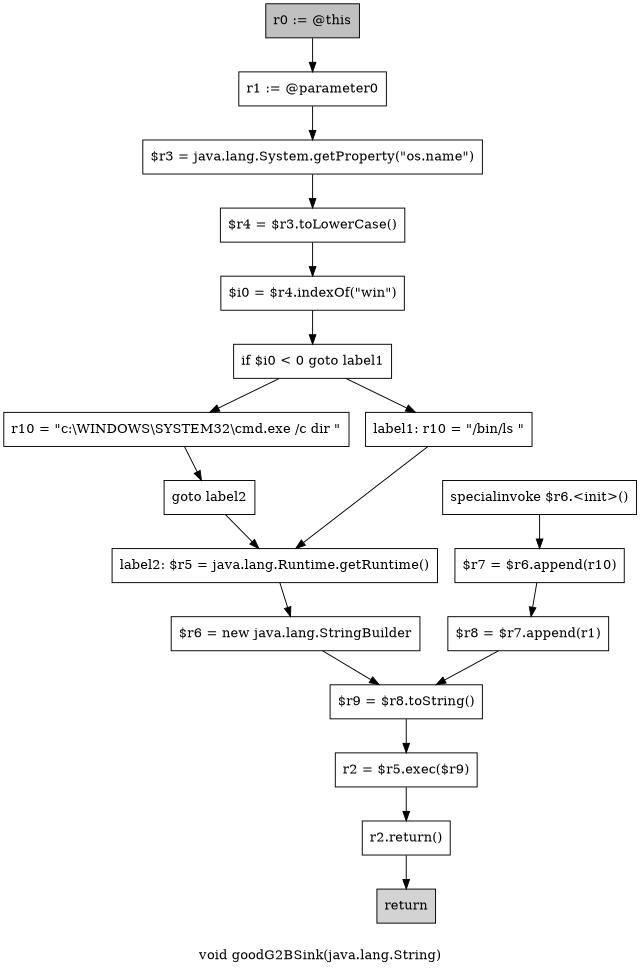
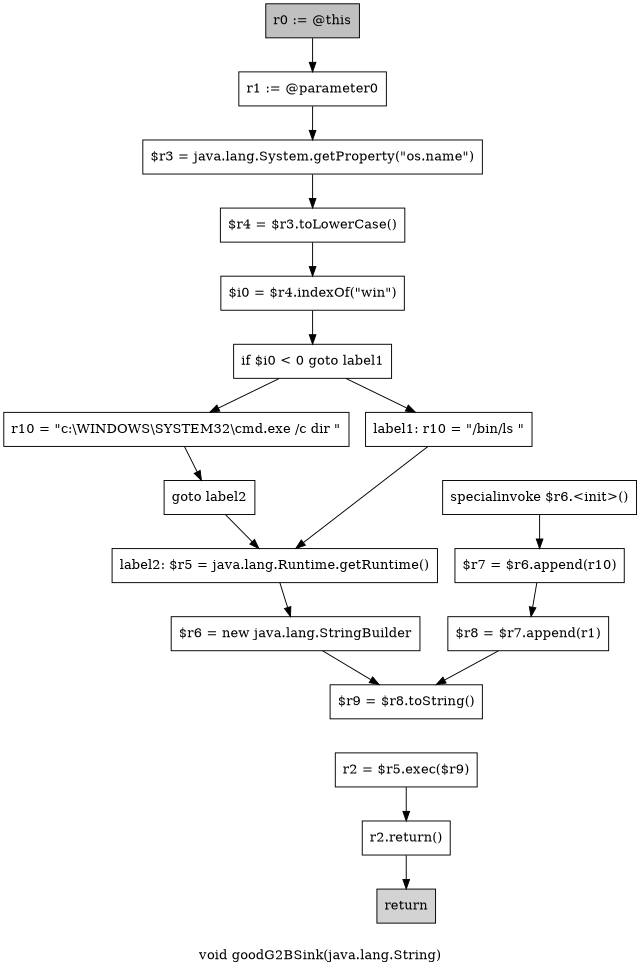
edge "$r9 = $r8.toString()" -> "r2 = $r5.exec($r9)": removed
